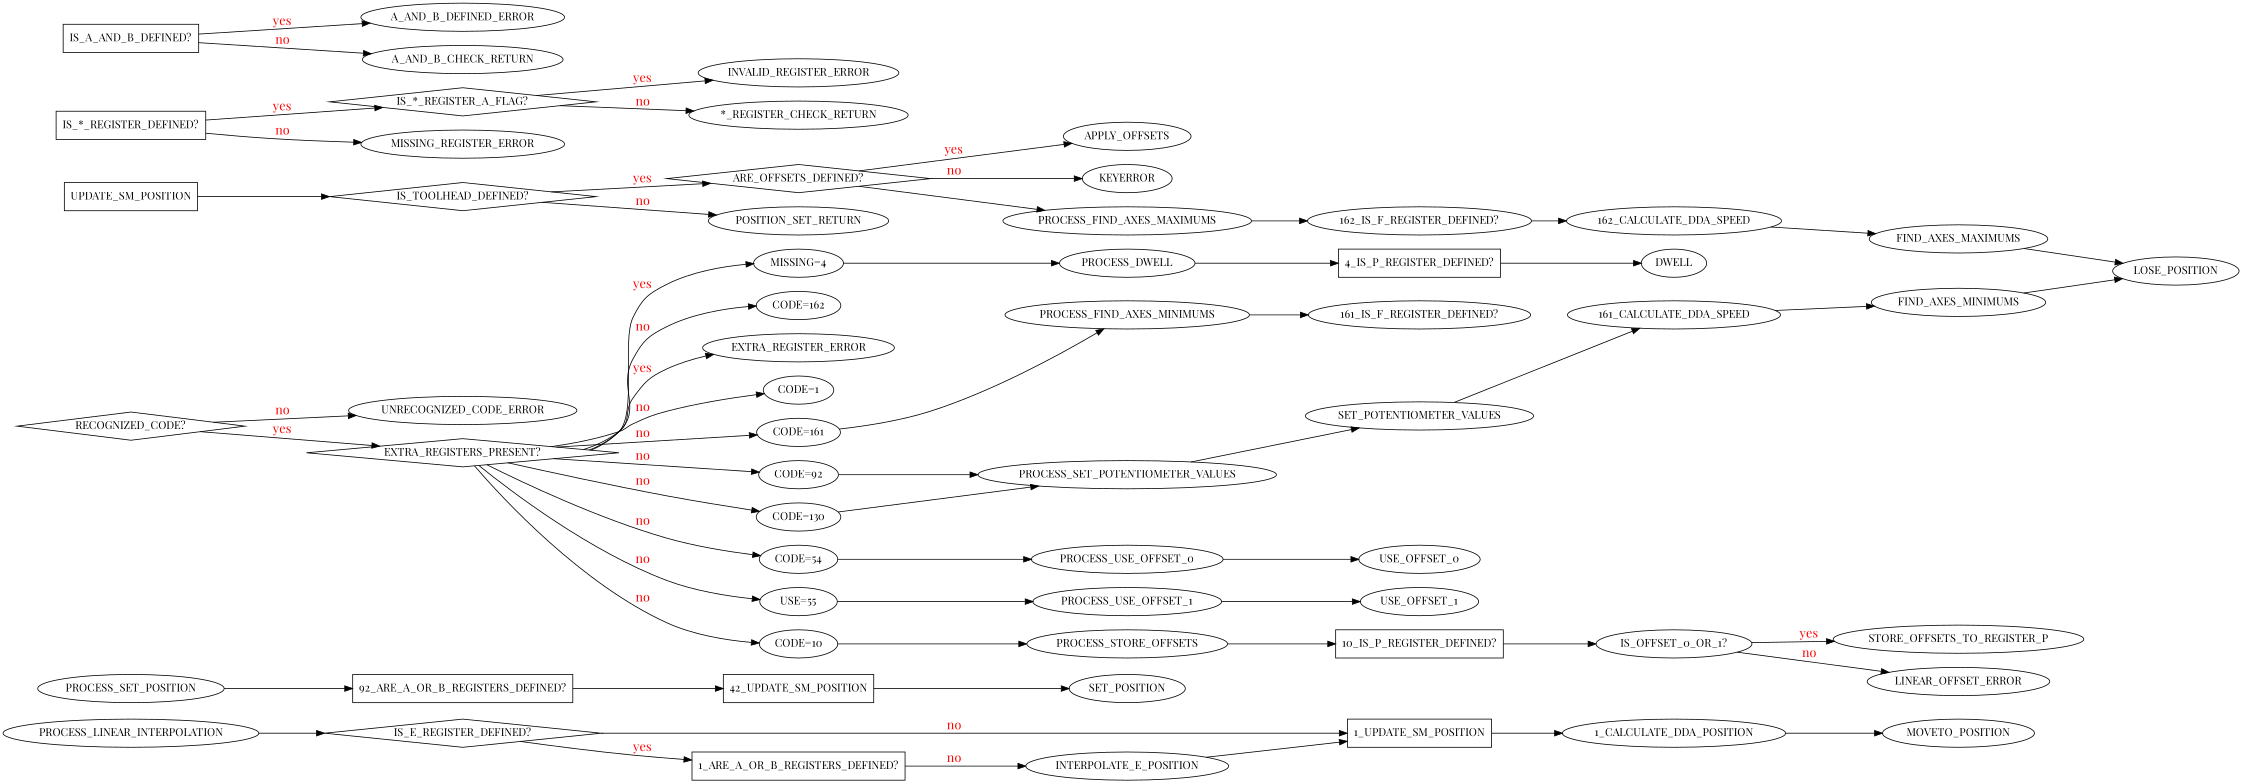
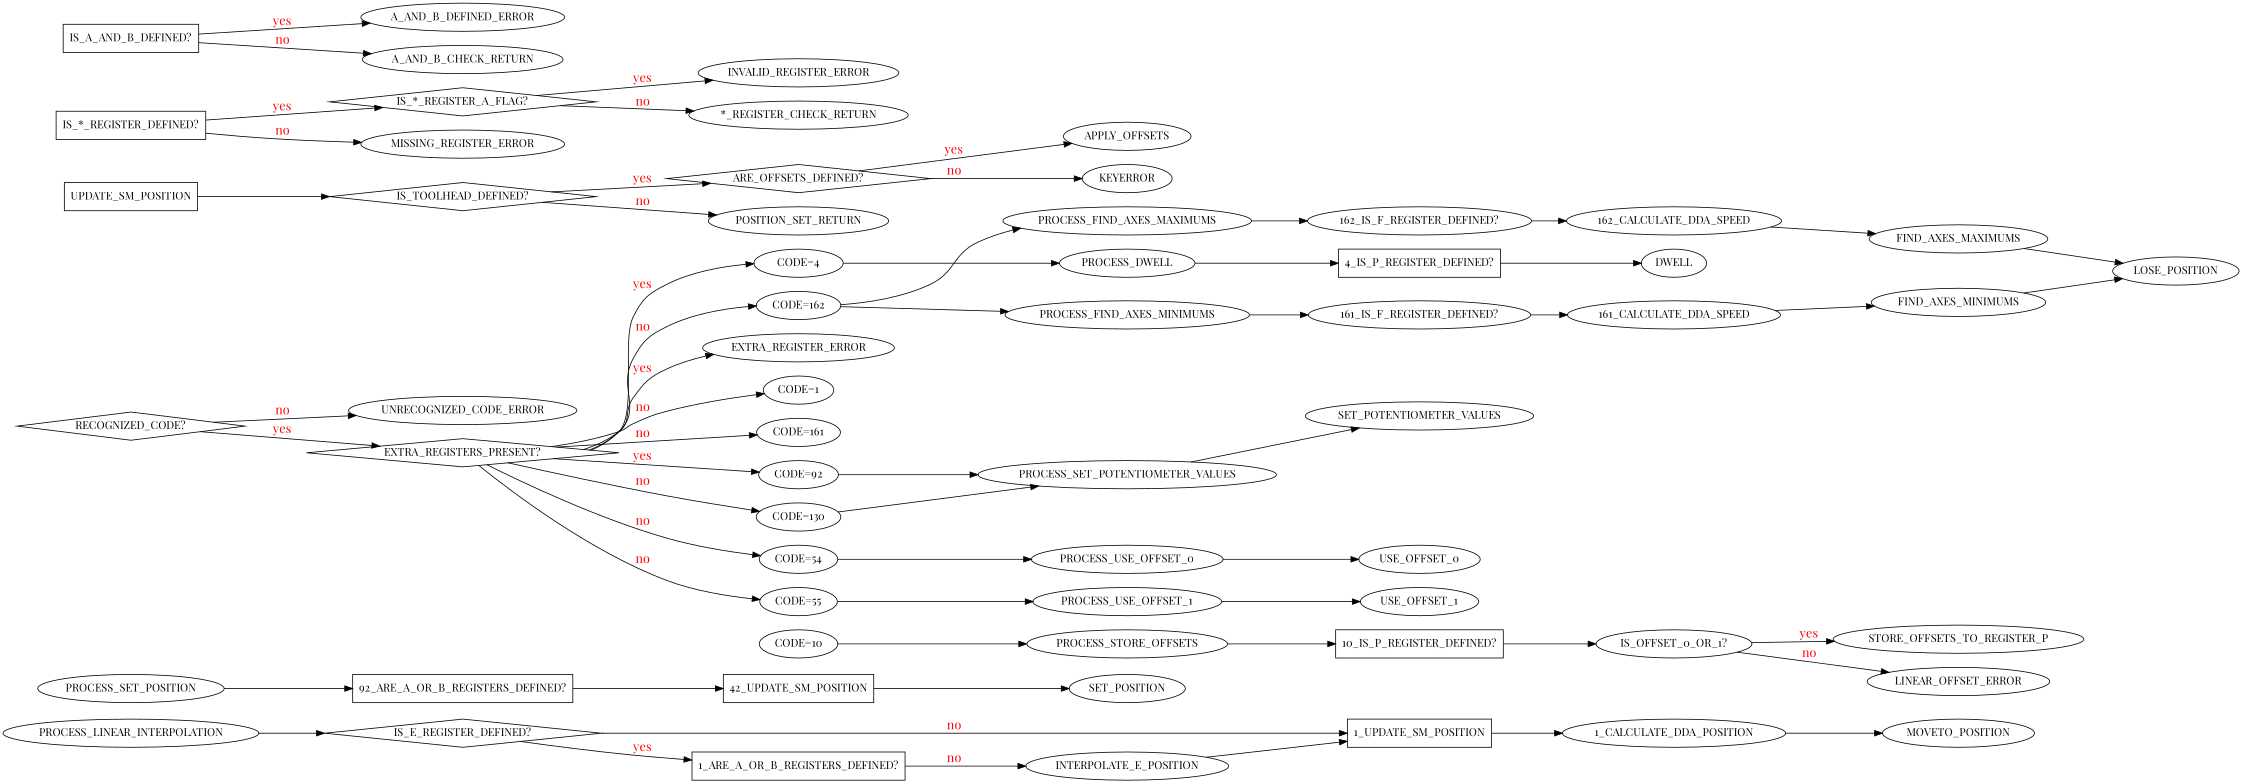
edge "ARE_OFFSETS_DEFINED?" -> "PROCESS_FIND_AXES_MAXIMUMS": now "CODE=162" -> "PROCESS_FIND_AXES_MAXIMUMS"
node "MISSING=4": label "MISSING=4" -> "CODE=4"
edge "SET_POTENTIOMETER_VALUES" -> "161_CALCULATE_DDA_SPEED": now "161_IS_F_REGISTER_DEFINED?" -> "161_CALCULATE_DDA_SPEED"
edge "CODE=161" -> "PROCESS_FIND_AXES_MINIMUMS": now "CODE=162" -> "PROCESS_FIND_AXES_MINIMUMS"
edge "EXTRA_REGISTERS_PRESENT?" -> "CODE=92": label "no" -> "yes"
edge "EXTRA_REGISTERS_PRESENT?" -> "CODE=10": removed, label "no"
node "USE=55": label "USE=55" -> "CODE=55"
